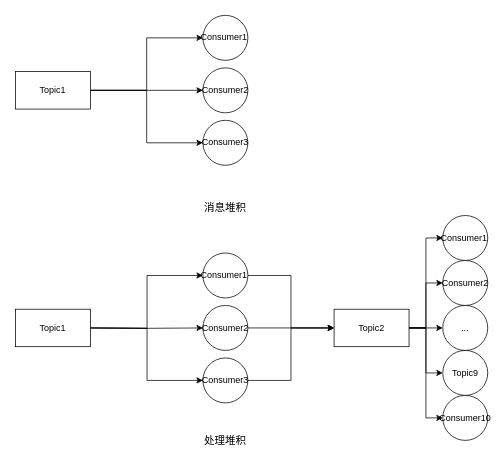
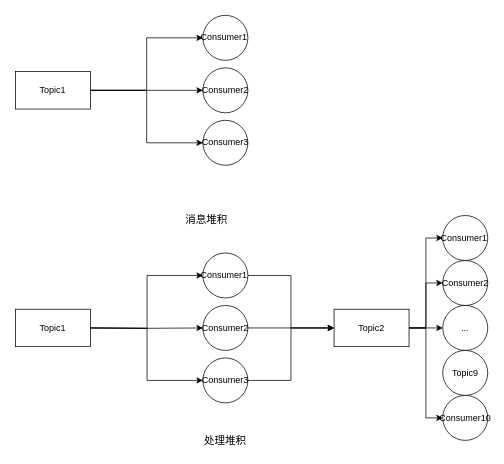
node "消息堆积": moved (225, 208) -> (207, 219)
edge "Topic2" -> "Topic9": removed
